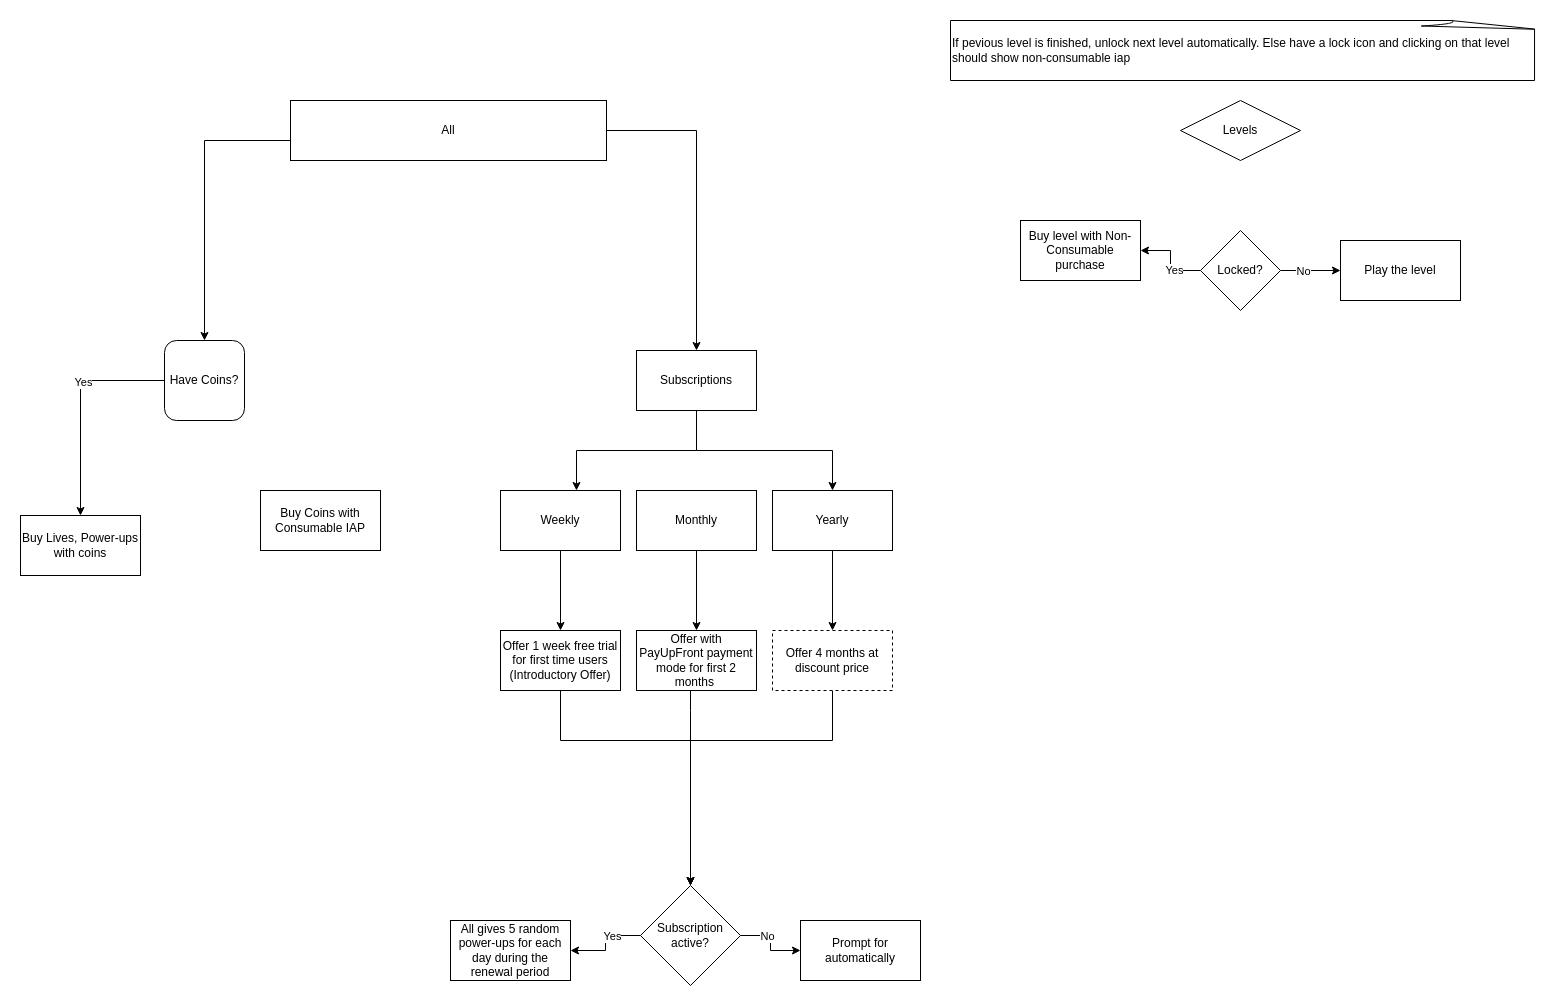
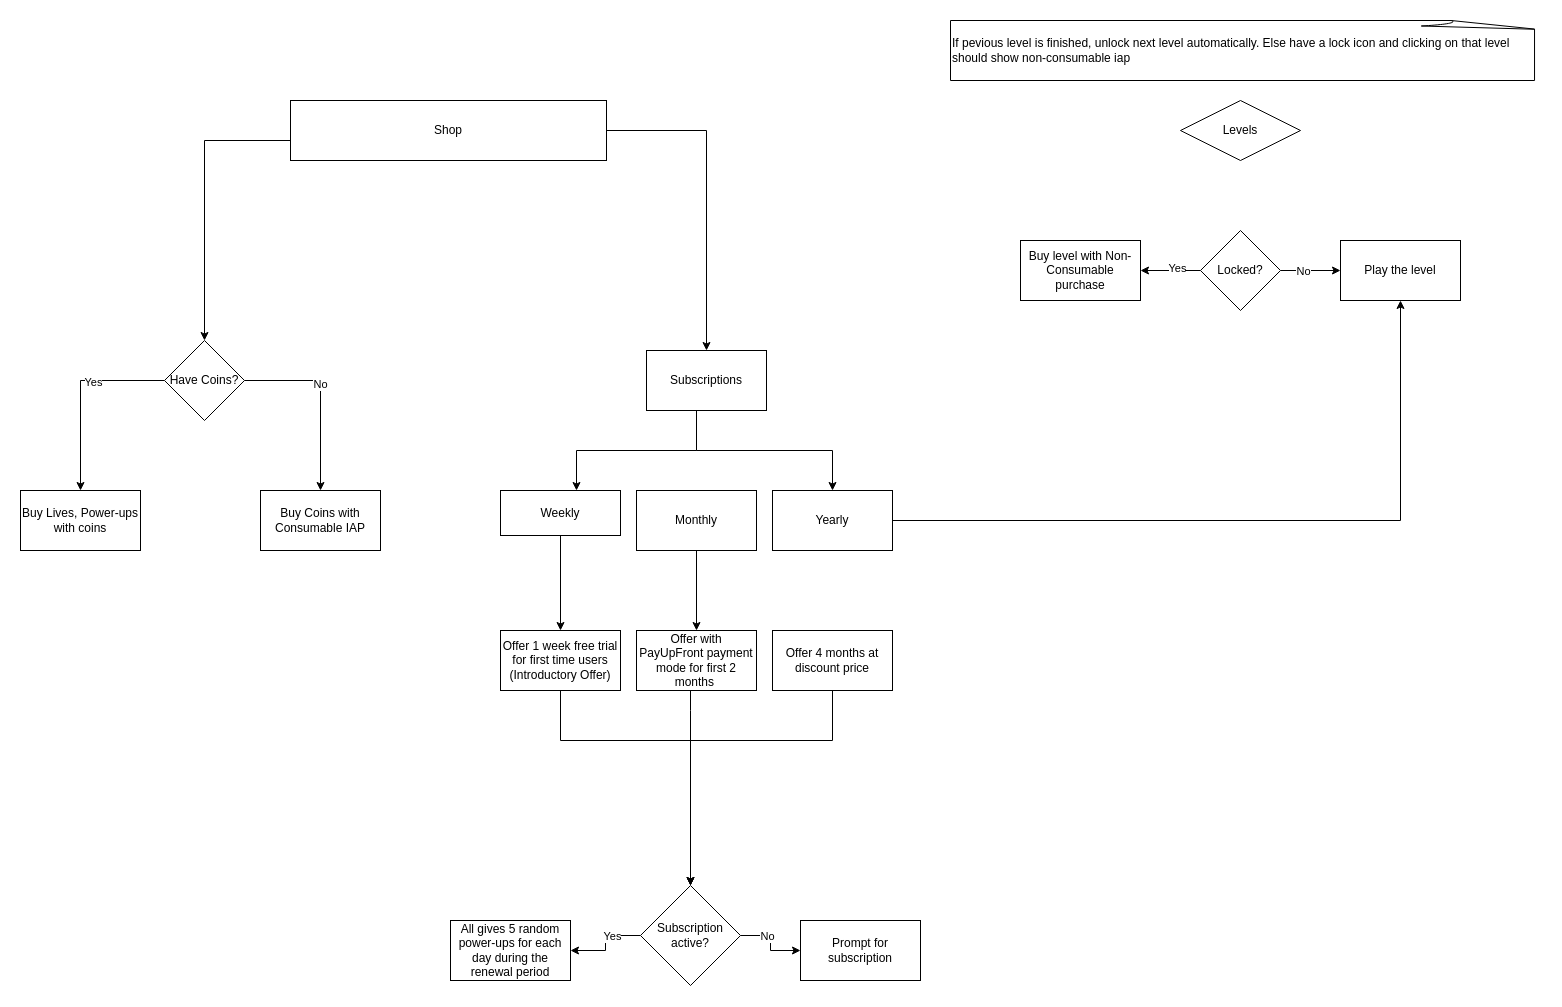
node "All": label "All" -> "Shop"
node "Buy level with Non-Consumable purchase": moved (1081, 251) -> (1081, 271)
node "Have Coins?": shape rounded rectangle -> diamond
node "Subscriptions": moved (697, 381) -> (707, 381)
edge "Have Coins?" -> "Buy Coins with Consumable IAP": added, label "No"
node "Weekly": size 120x60 -> 120x45
node "Buy Lives, Power-ups with coins": moved (81, 546) -> (81, 521)
edge "Yearly" -> "Offer 4 months at discount price": now "Yearly" -> "Play the level"
node "Offer 4 months at discount price": style dashed -> solid
node "Prompt for automatically": label "Prompt for automatically" -> "Prompt for subscription"
